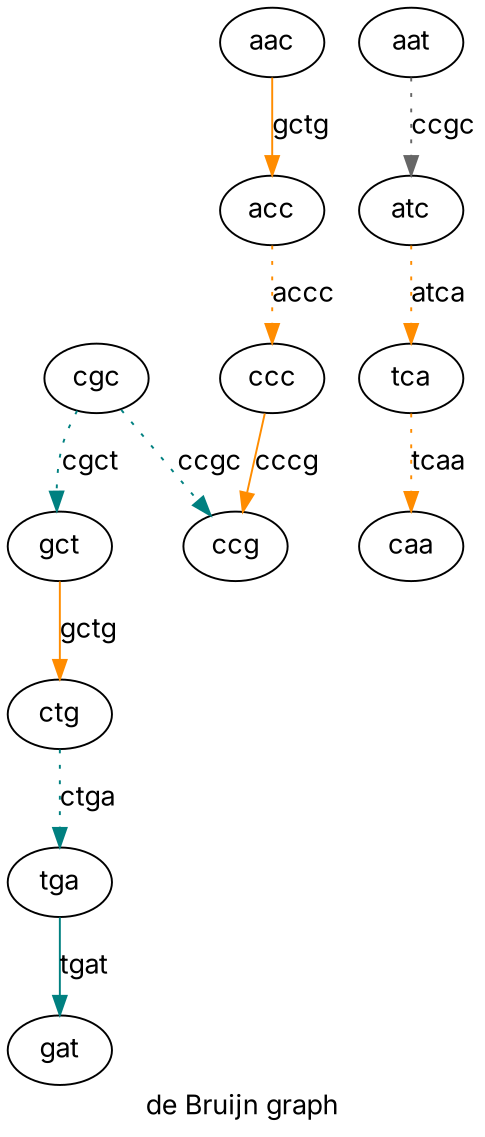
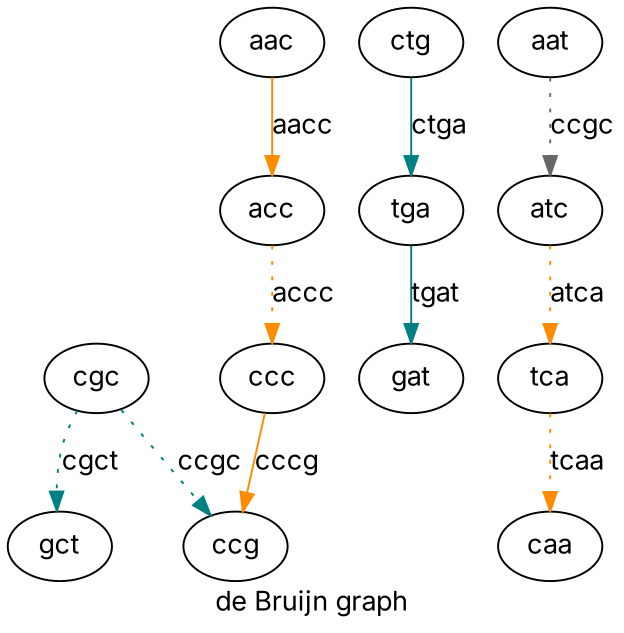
edge "aac" -> "acc": label "gctg" -> "aacc"
edge "gct" -> "ctg": removed, label "gctg"
edge "ctg" -> "tga": style dotted -> solid
